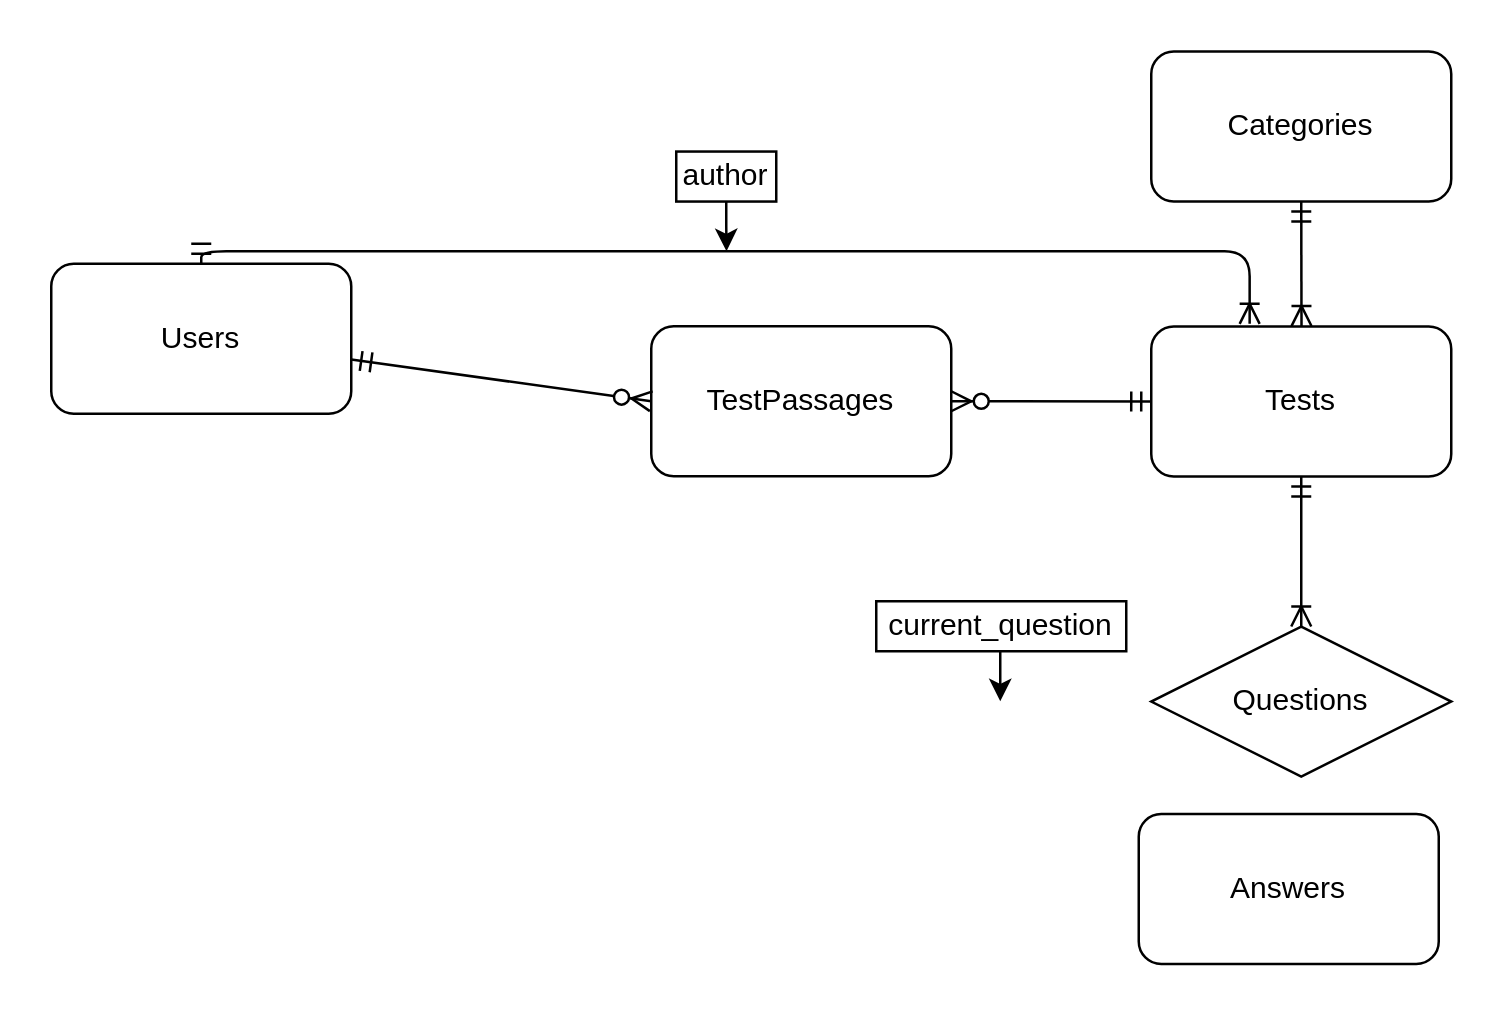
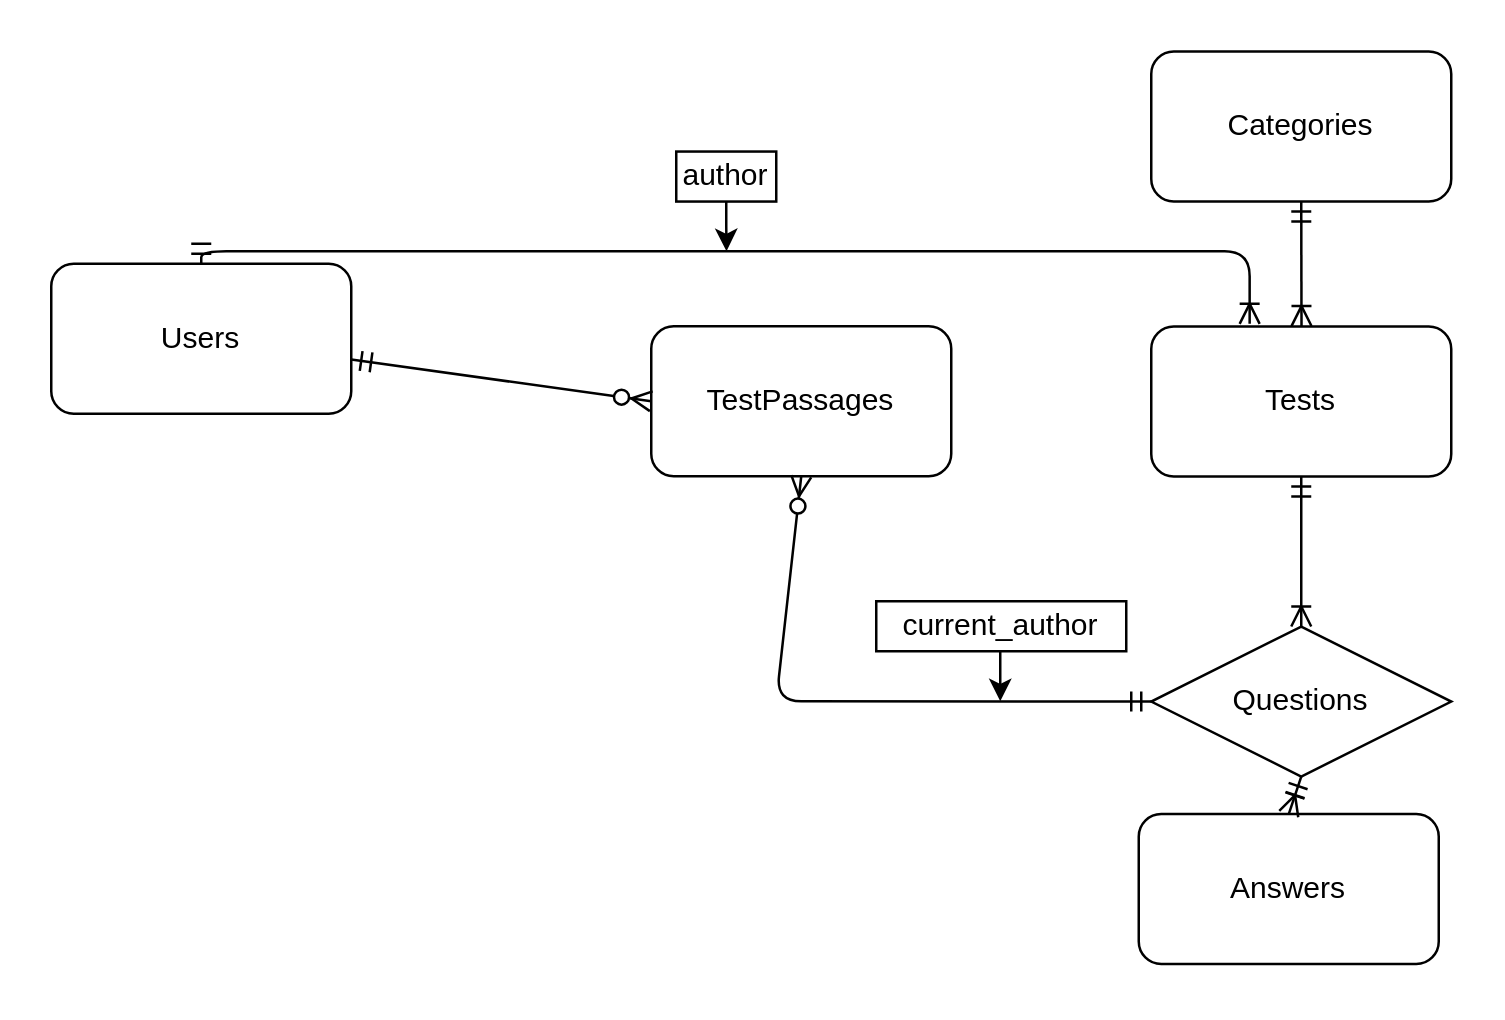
edge "TestPassages" -- "Tests": removed
node "current_question": label "current_question" -> "current_author"
edge "TestPassages" -- "Questions": added
edge "Questions" -- "Answers": added
